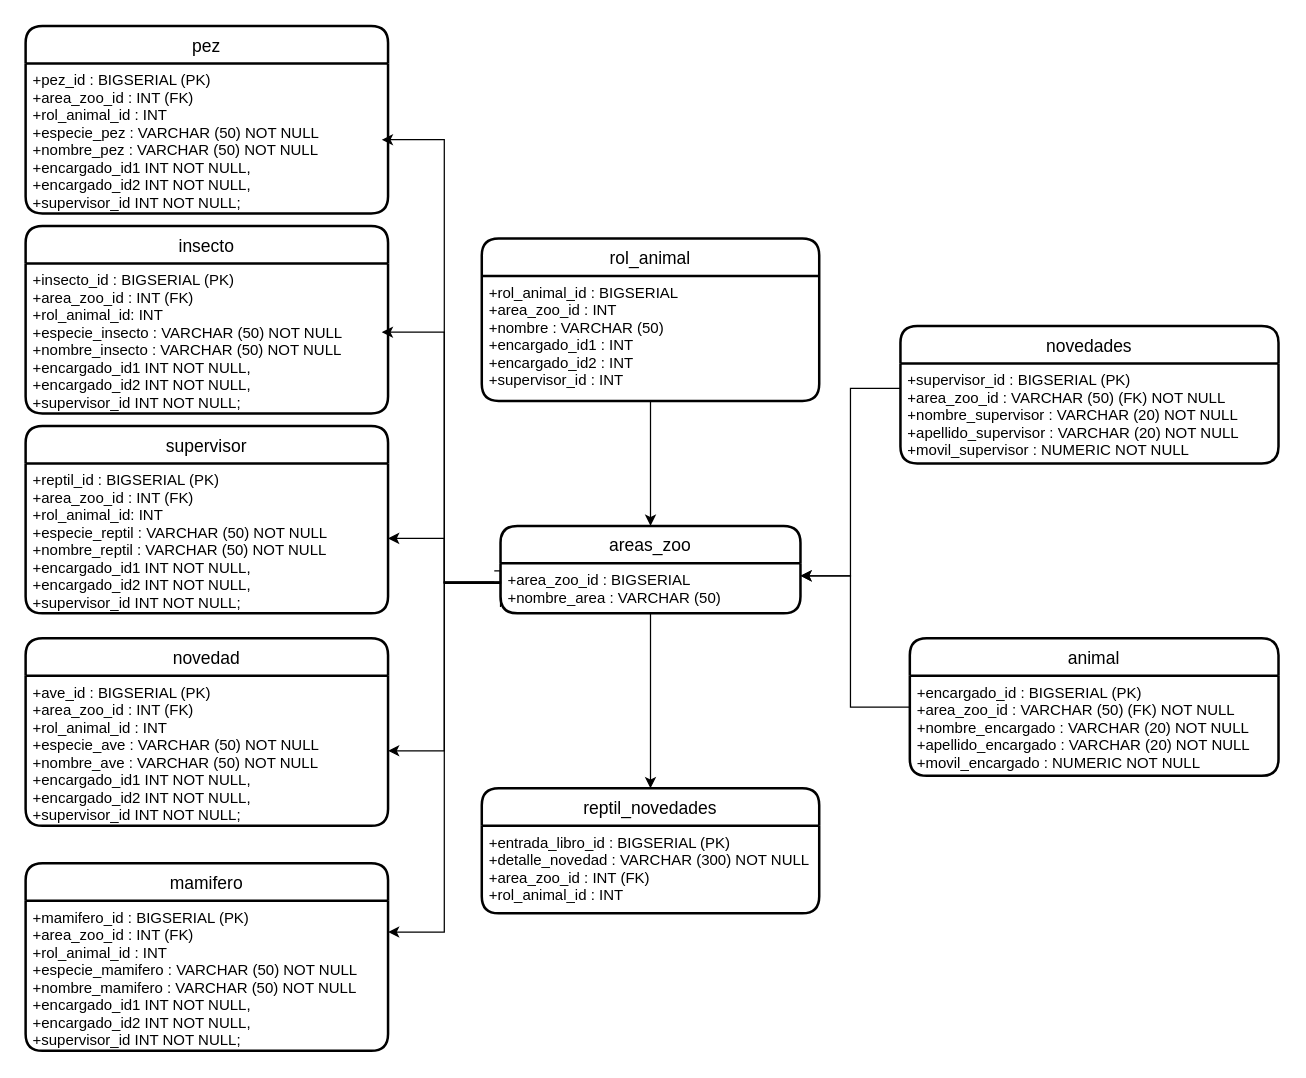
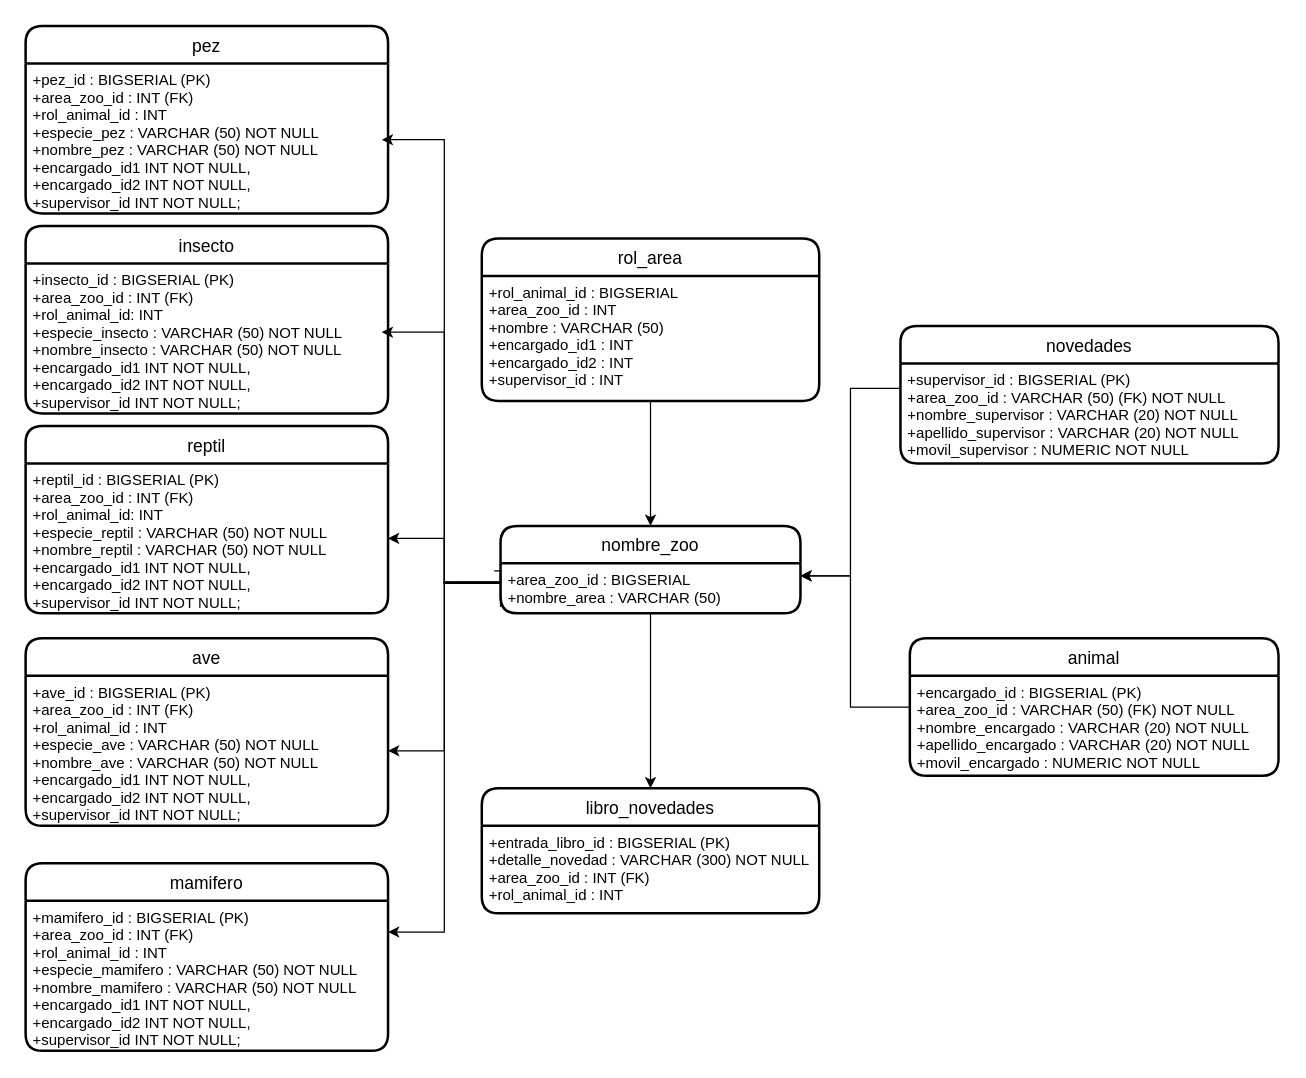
node "rol_animal": label "rol_animal" -> "rol_area"
node "supervisor": label "supervisor" -> "reptil"
node "areas_zoo": label "areas_zoo" -> "nombre_zoo"
node "novedad": label "novedad" -> "ave"
node "reptil_novedades": label "reptil_novedades" -> "libro_novedades"
